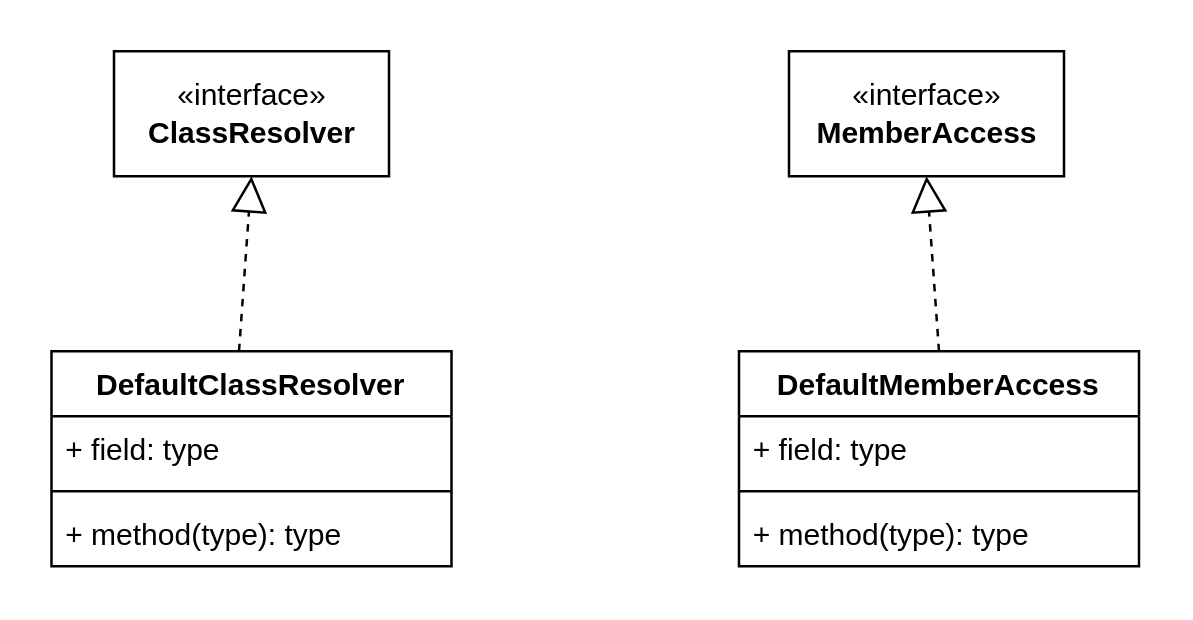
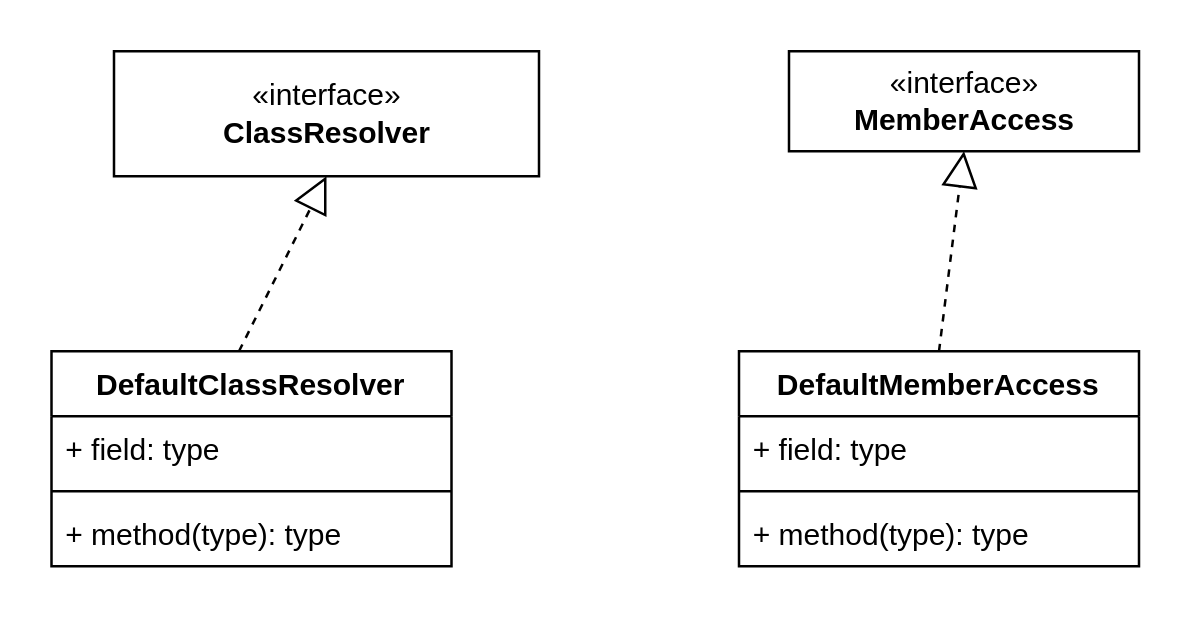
node "«interface» ClassResolver": size 275x125 -> 425x125
node "«interface» MemberAccess": size 275x125 -> 350x100
